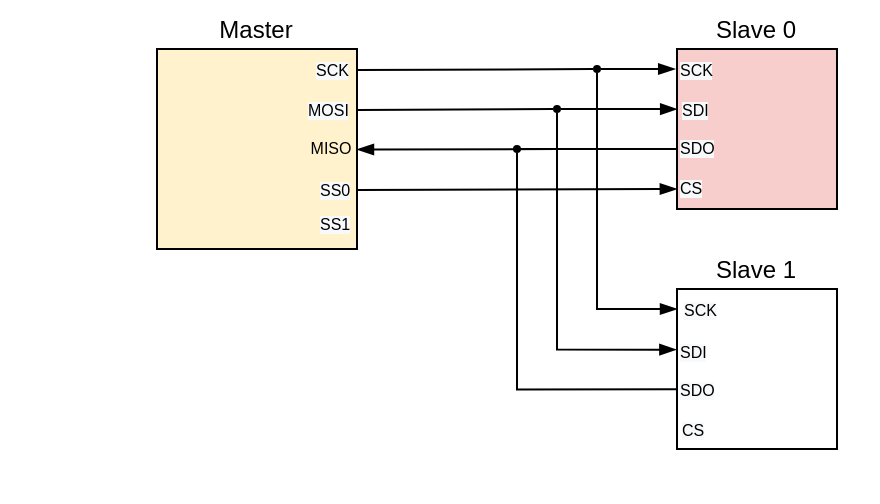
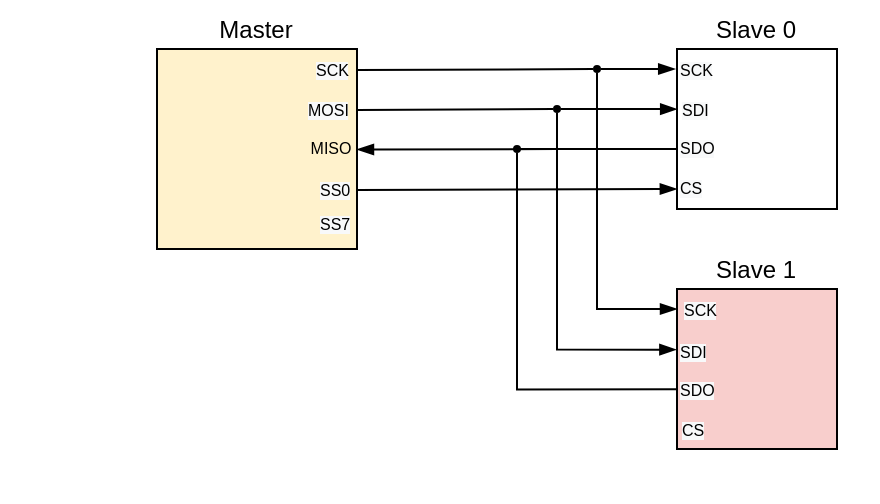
node "Slave 0": fillcolor #f8cecc -> #ffffff
node "SS1": label "SS1" -> "SS7"
node "Slave 1": fillcolor #ffffff -> #f8cecc
